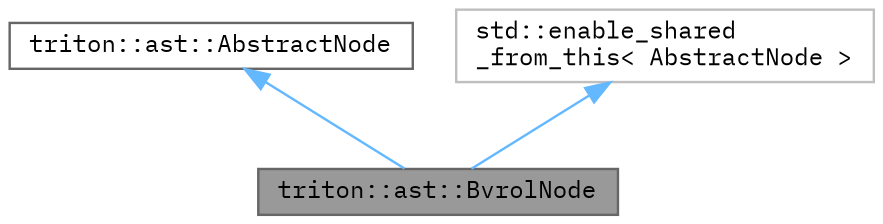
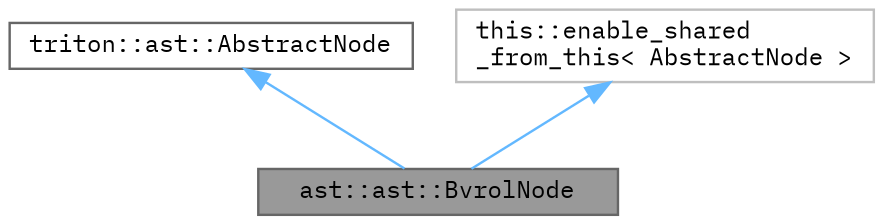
node "std::enable_shared _from_this< AbstractNode >": label "std::enable_shared _from_this< AbstractNode >" -> "this::enable_shared _from_this< AbstractNode >"
node "triton::ast::BvrolNode": label "triton::ast::BvrolNode" -> "ast::ast::BvrolNode"
